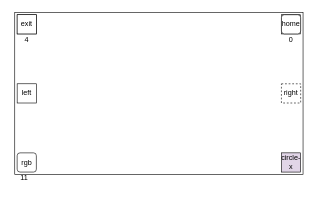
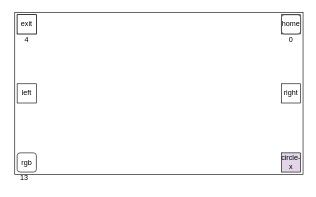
node "right": style dashed -> solid
node "11": label "11" -> "13"
